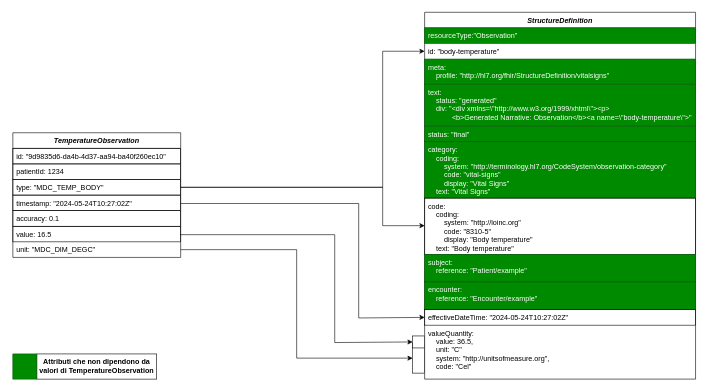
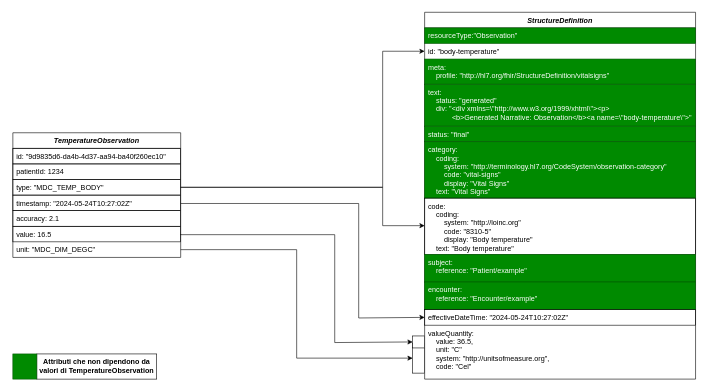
node "accuracy: 0.1": label "accuracy: 0.1" -> "accuracy: 2.1"
